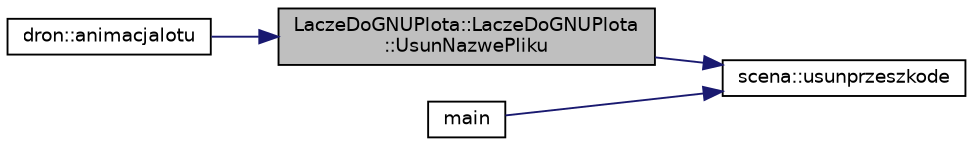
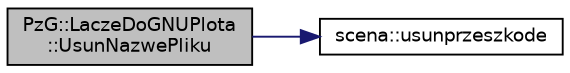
node "dron::animacjalotu": removed
node "LaczeDoGNUPlota::LaczeDoGNUPlota ::UsunNazwePliku": label "LaczeDoGNUPlota::LaczeDoGNUPlota ::UsunNazwePliku" -> "PzG::LaczeDoGNUPlota ::UsunNazwePliku"
node "main": removed
